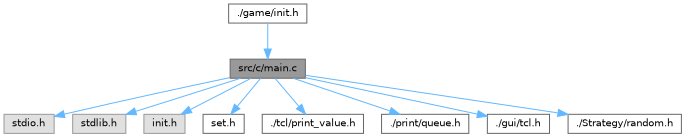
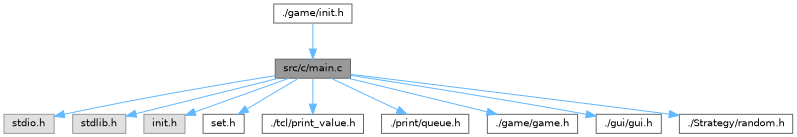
node "./gui/tcl.h": label "./gui/tcl.h" -> "./gui/gui.h"
node "./game/game.h": added
